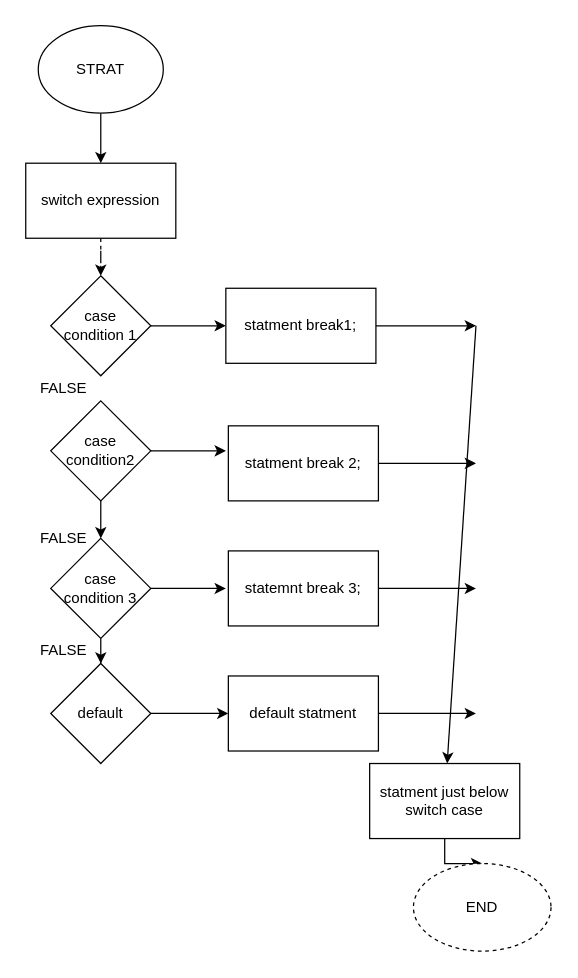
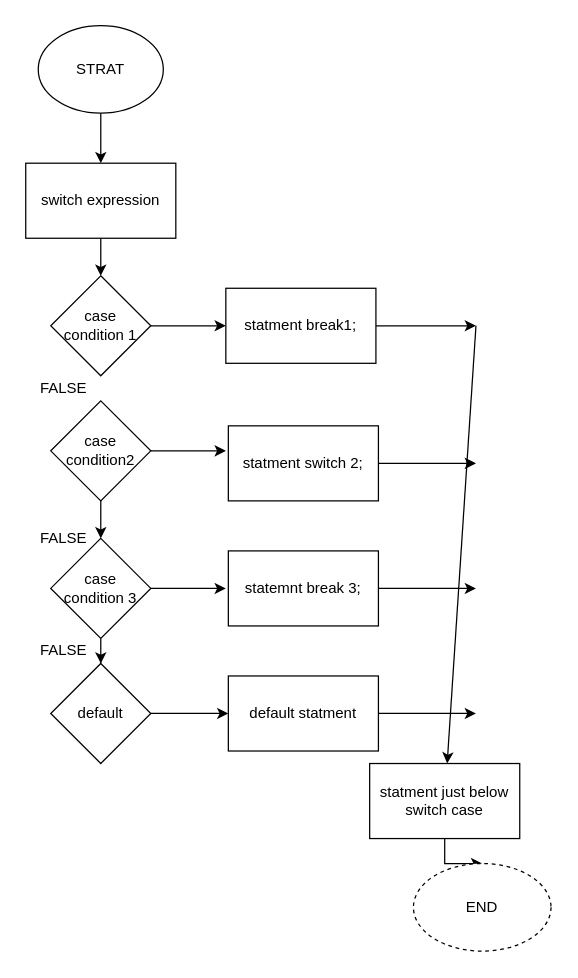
edge "switch expression" -> "case condition 1": style dashed -> solid
node "statment break 2;": label "statment break 2;" -> "statment switch 2;"
